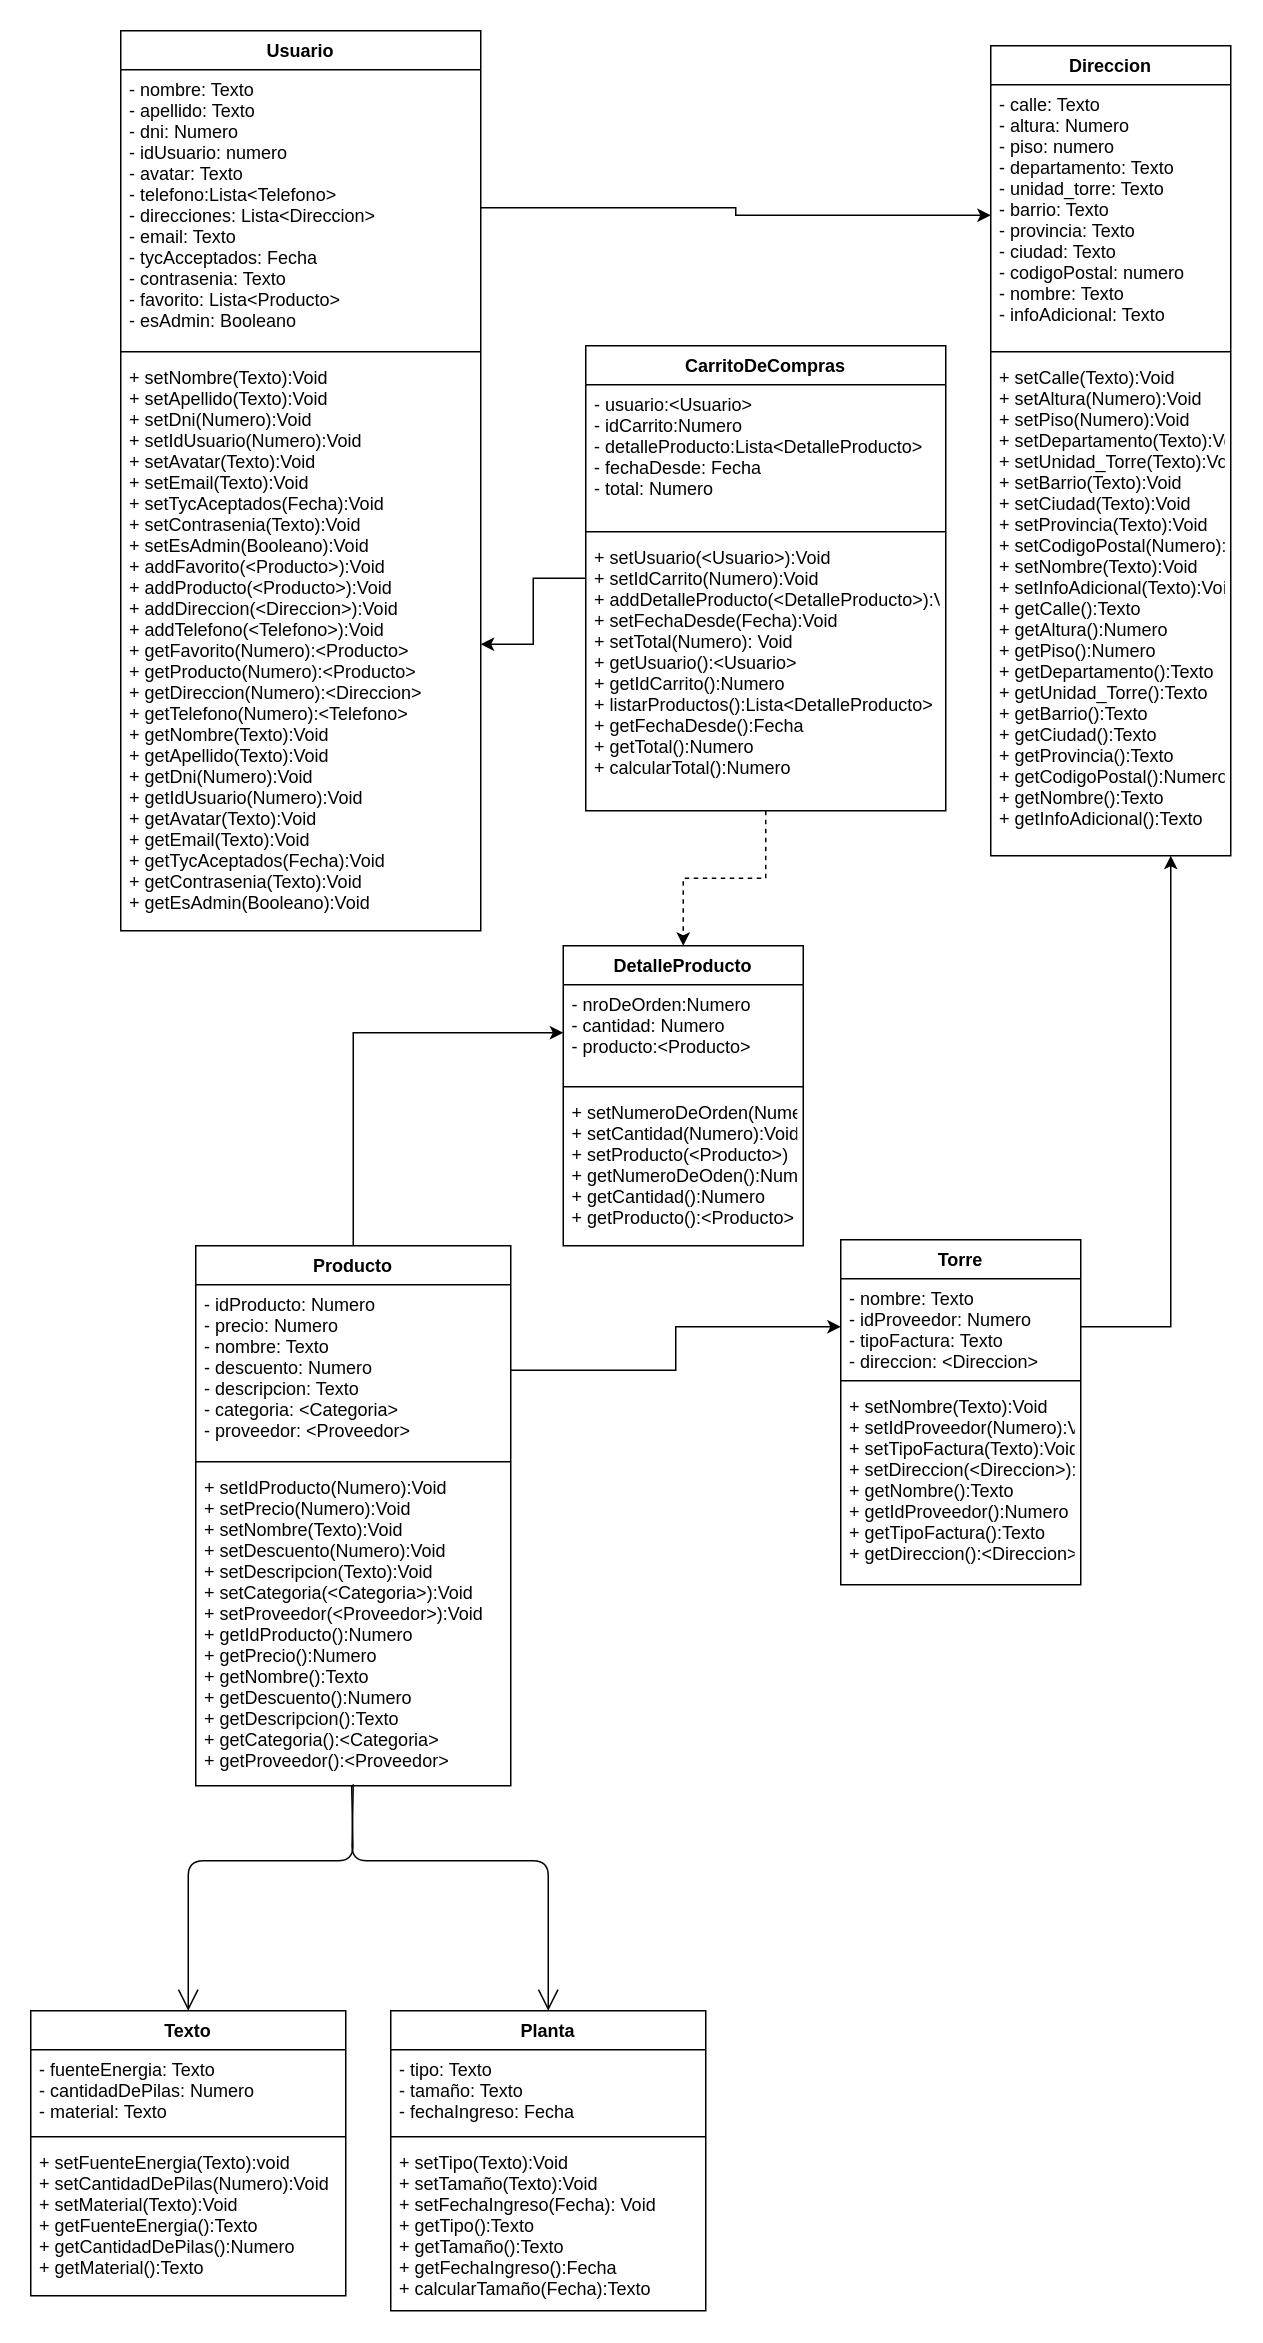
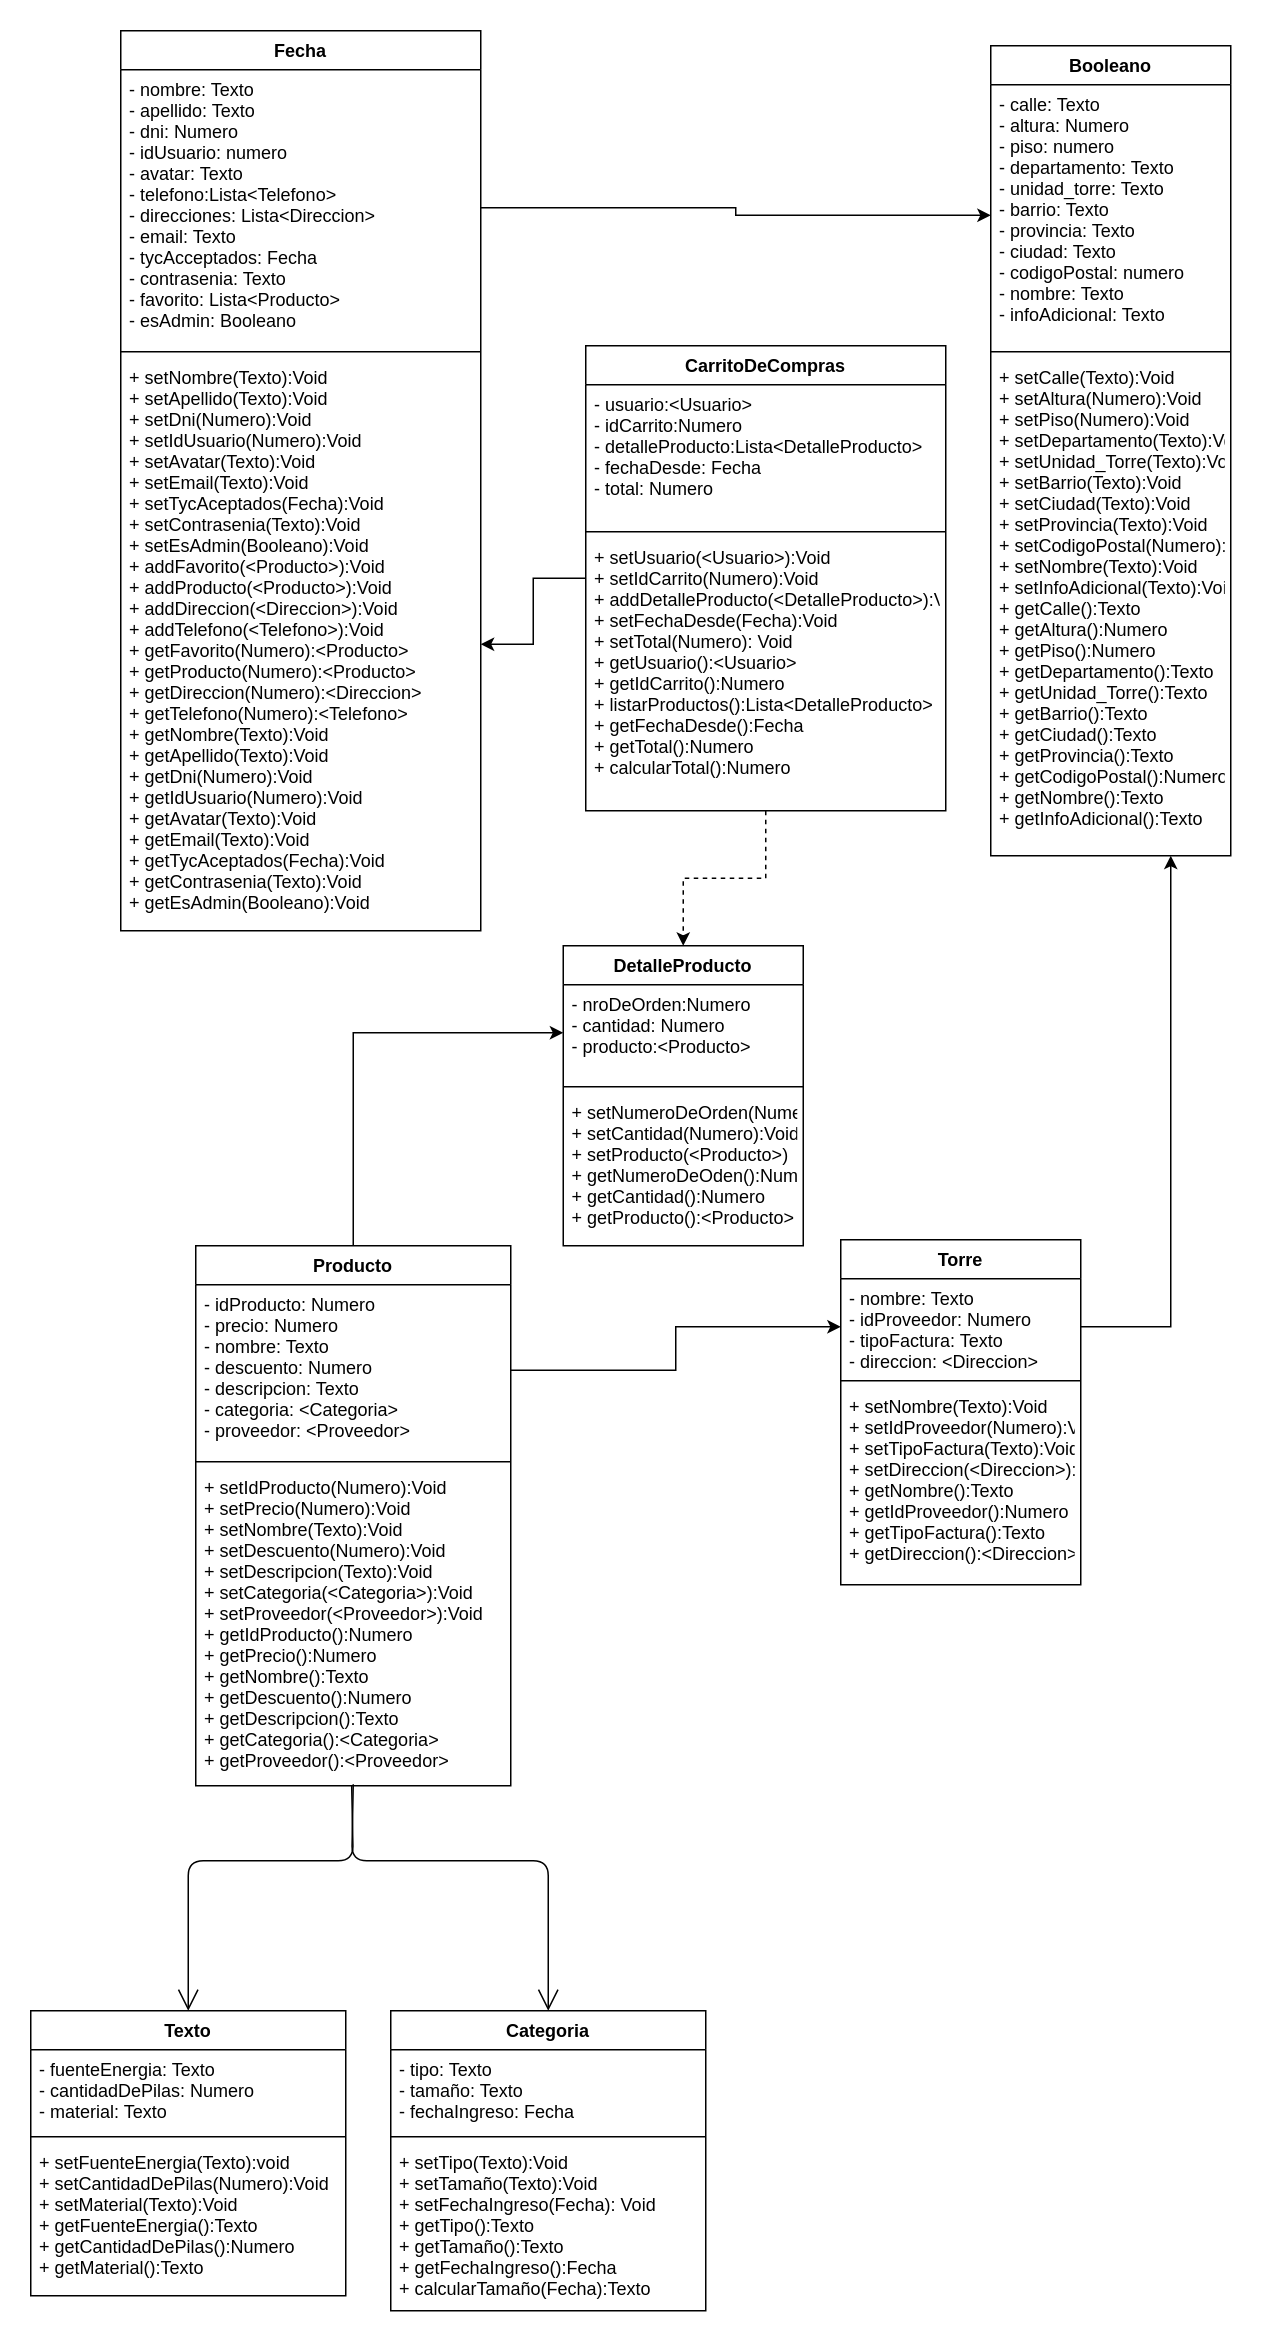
node "Usuario": label "Usuario" -> "Fecha"
node "Direccion": label "Direccion" -> "Booleano"
node "Planta": label "Planta" -> "Categoria"
